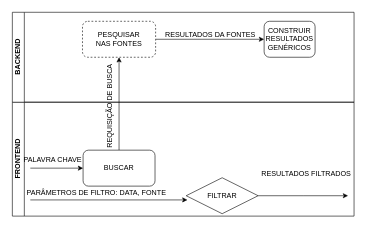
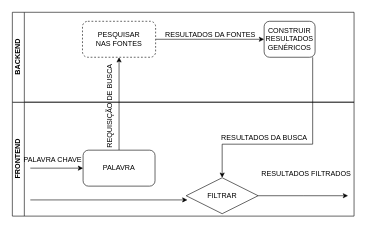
node "RESULTADOS DA BUSCA": added
edge "CONSTRUIR RESULTADOS GENÉRICOS" -> "FILTRAR": added
node "BUSCAR": label "BUSCAR" -> "PALAVRA"
node "PARÂMETROS DE FILTRO: DATA, FONTE": removed
